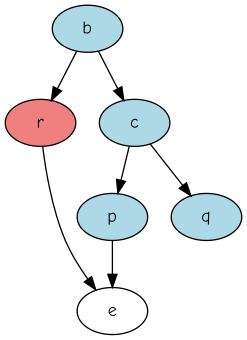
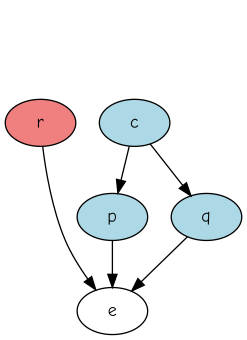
node "b": removed
edge "q" -> "e": added
